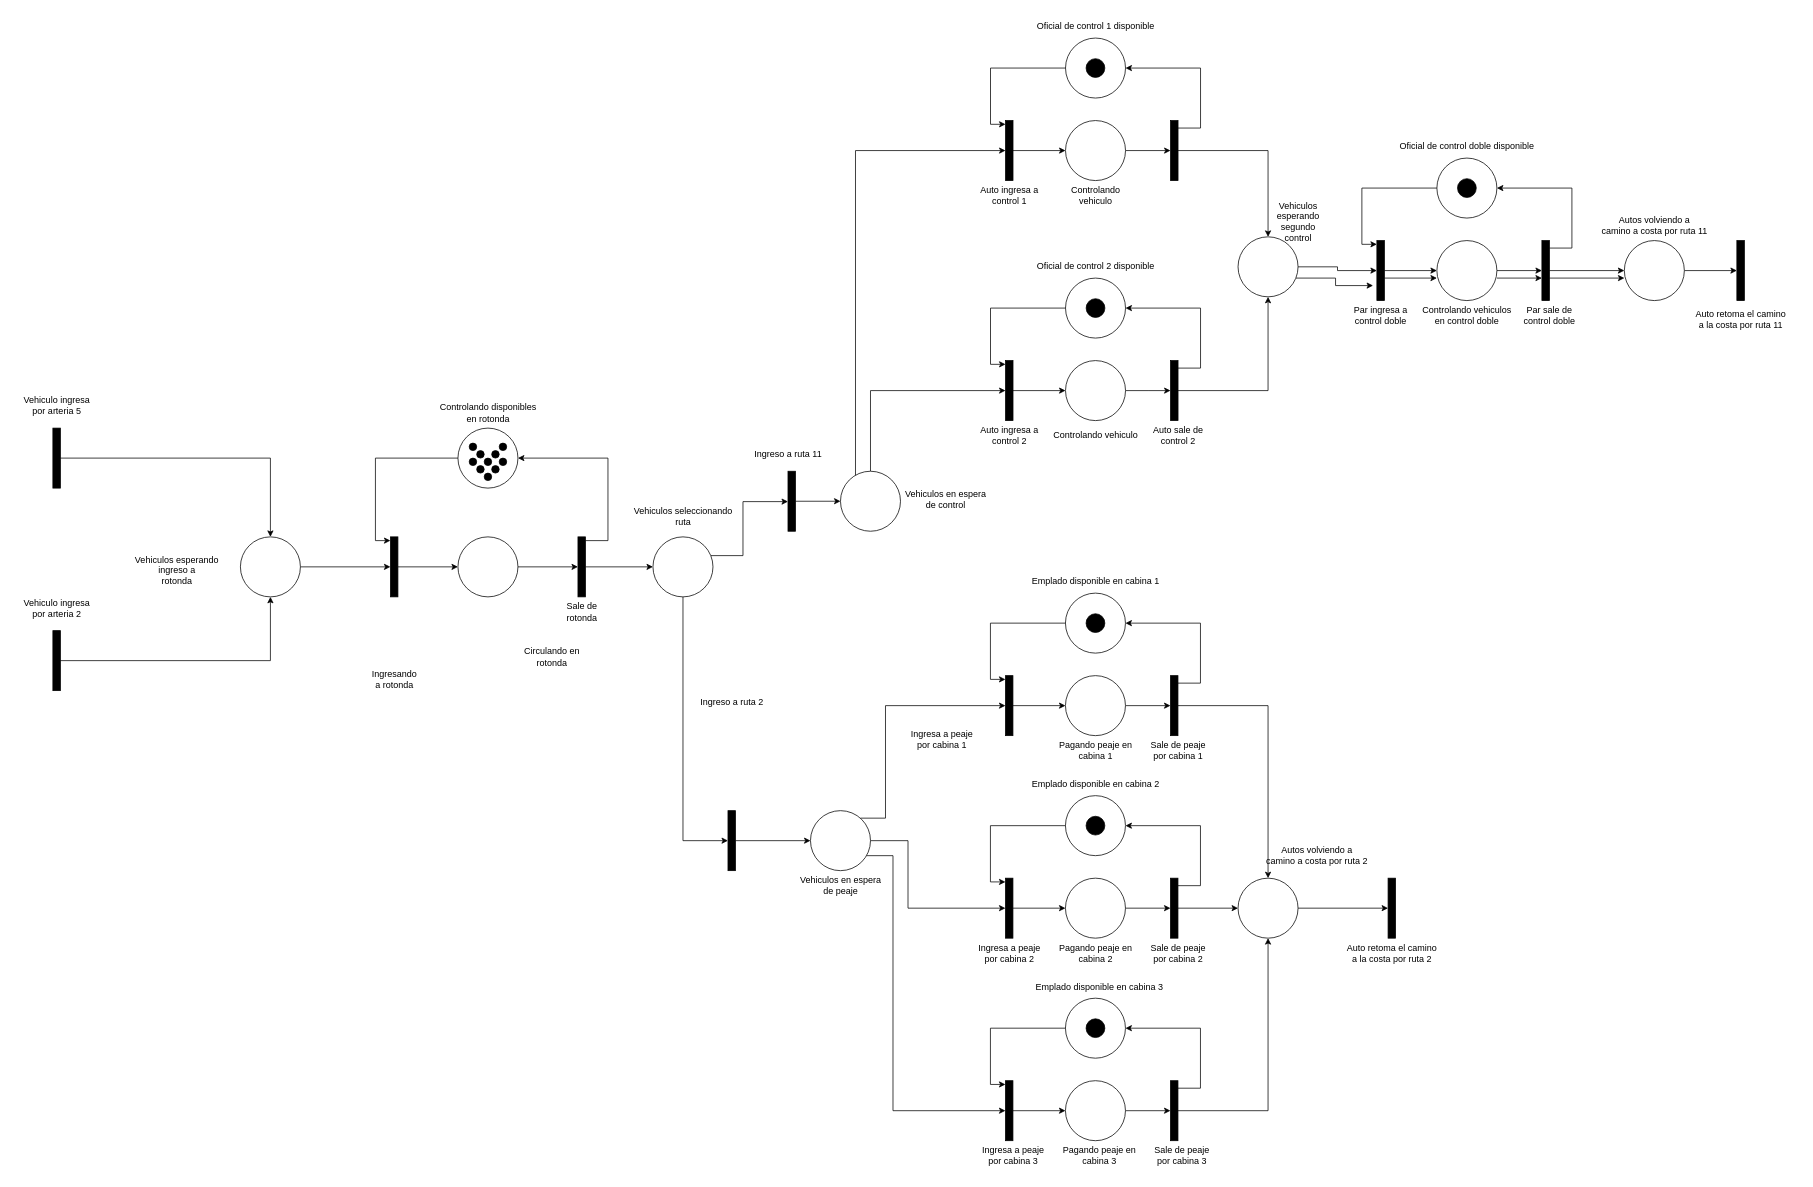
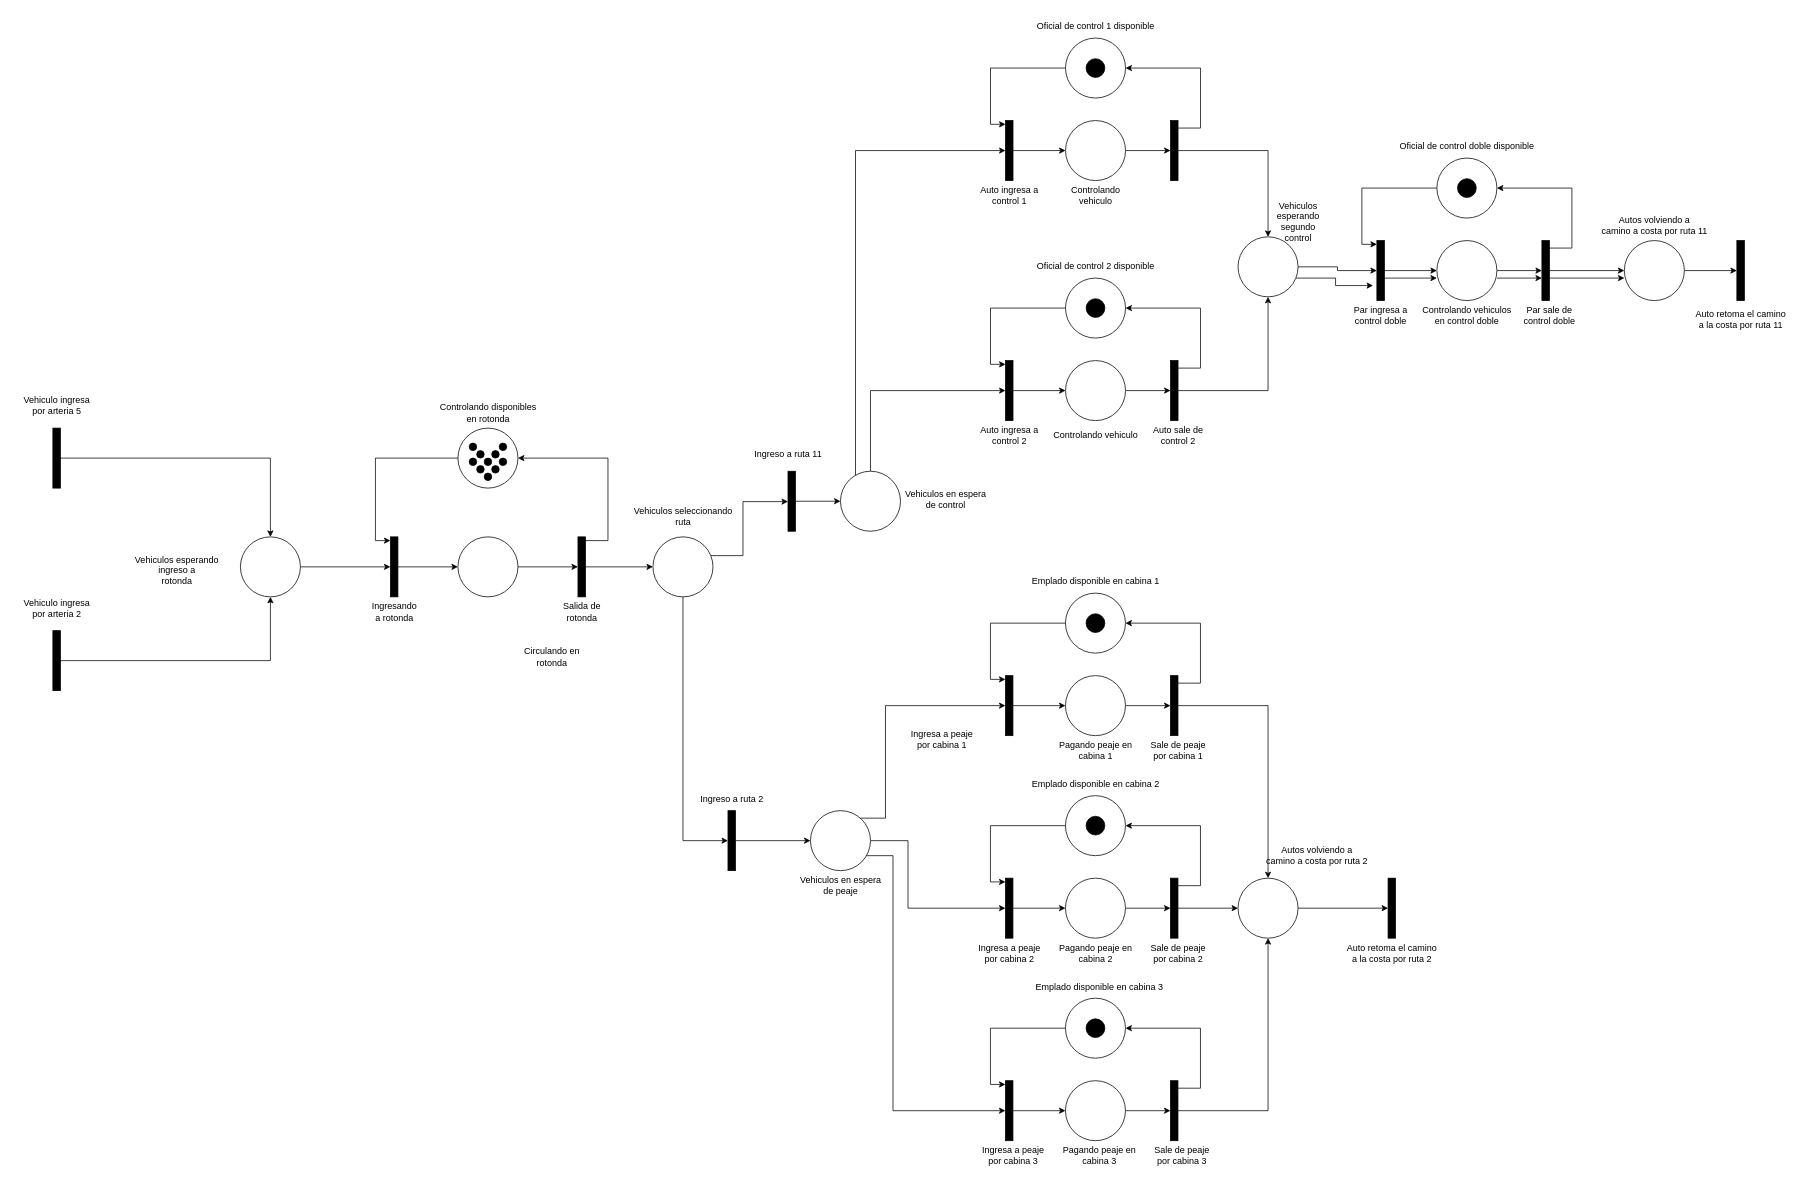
node "Sale de rotonda": label "Sale de rotonda" -> "Salida de rotonda"
node "Ingresando a rotonda": moved (394, 679) -> (394, 612)
node "Ingreso a ruta 2": moved (732, 702) -> (732, 799)
